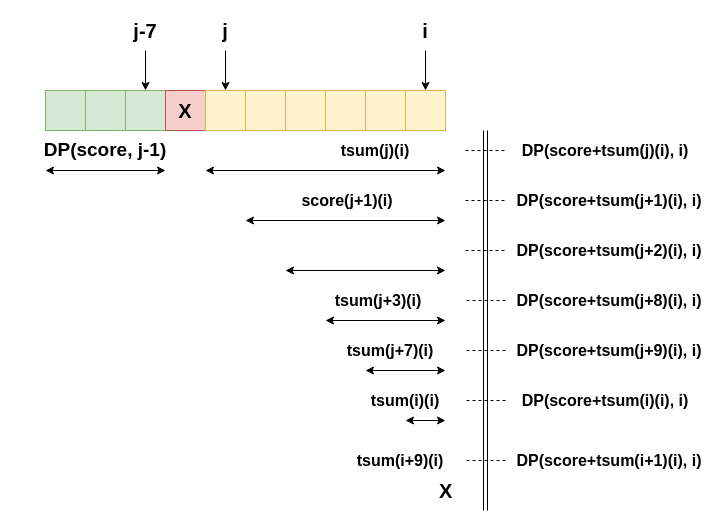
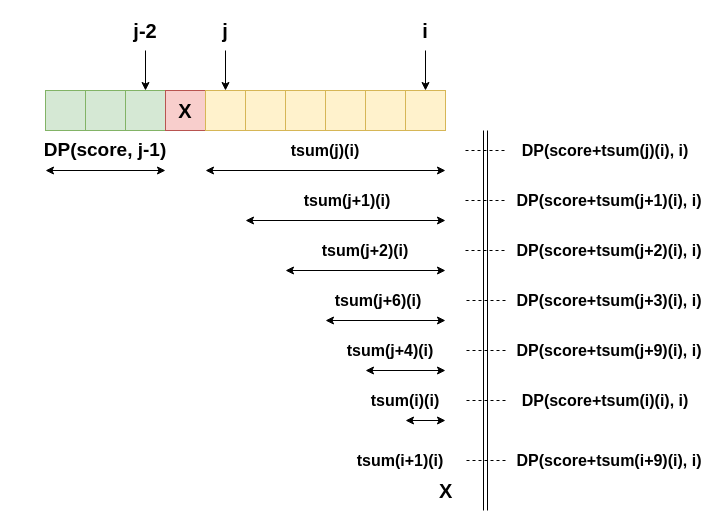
node "j-7": label "j-7" -> "j-2"
node "tsum(j)(i)": moved (376, 151) -> (326, 151)
node "score(j+1)(i)": label "score(j+1)(i)" -> "tsum(j+1)(i)"
node "tsum(j+2)(i)": added
node "tsum(j+3)(i)": label "tsum(j+3)(i)" -> "tsum(j+6)(i)"
node "DP(score+tsum(j+8)(i), i)": label "DP(score+tsum(j+8)(i), i)" -> "DP(score+tsum(j+3)(i), i)"
node "tsum(j+7)(i)": label "tsum(j+7)(i)" -> "tsum(j+4)(i)"
node "tsum(i+9)(i)": label "tsum(i+9)(i)" -> "tsum(i+1)(i)"
node "DP(score+tsum(i+1)(i), i)": label "DP(score+tsum(i+1)(i), i)" -> "DP(score+tsum(i+9)(i), i)"
